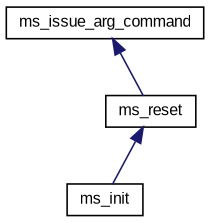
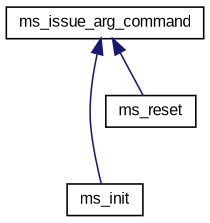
edge "ms_init" -> "ms_reset": now "ms_init" -> "ms_issue_arg_command"
